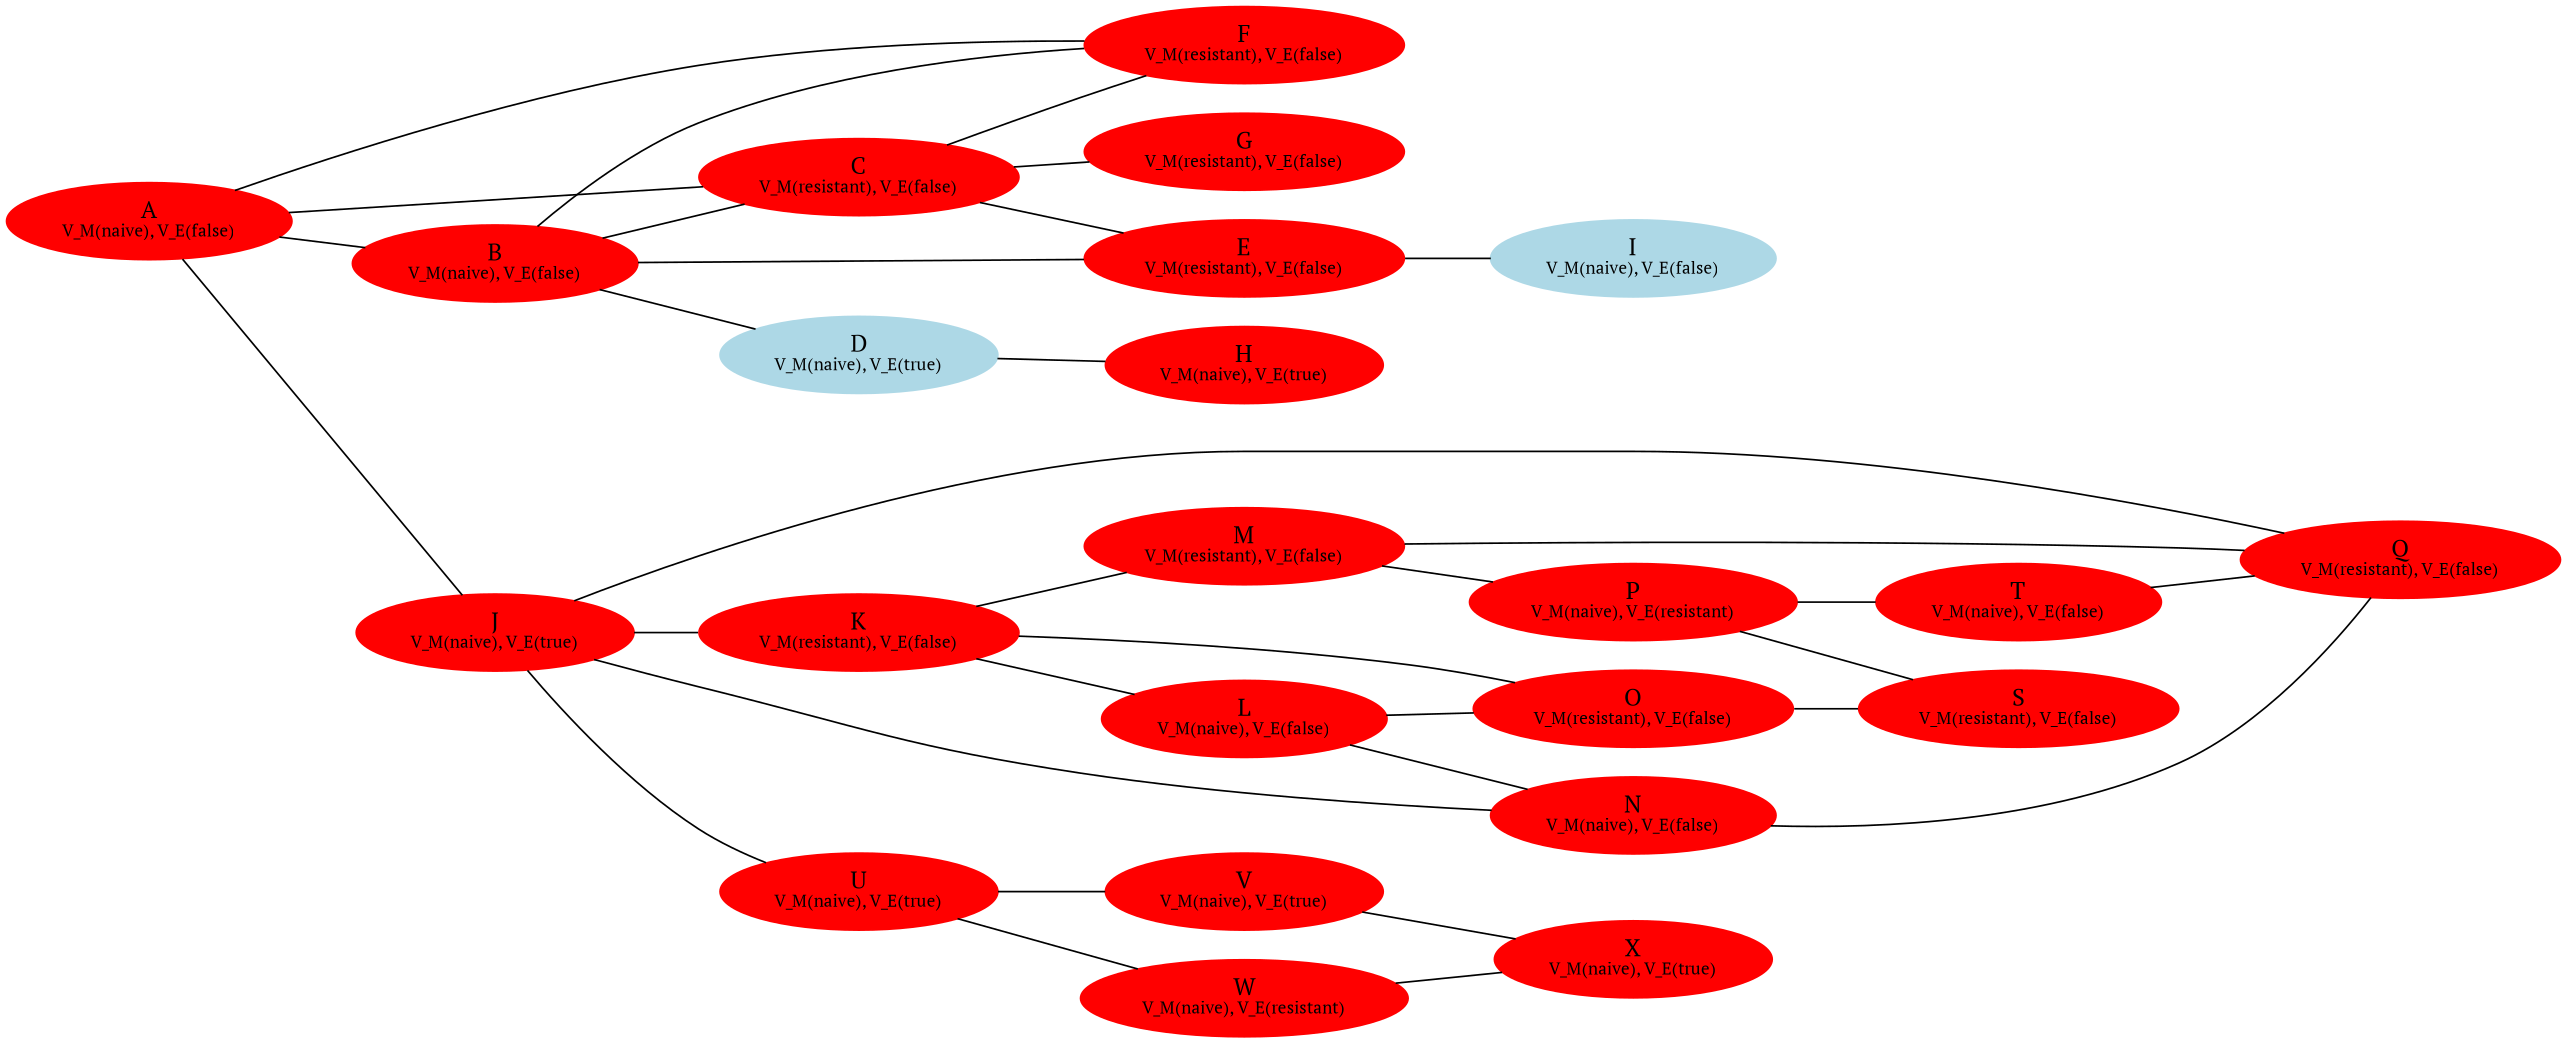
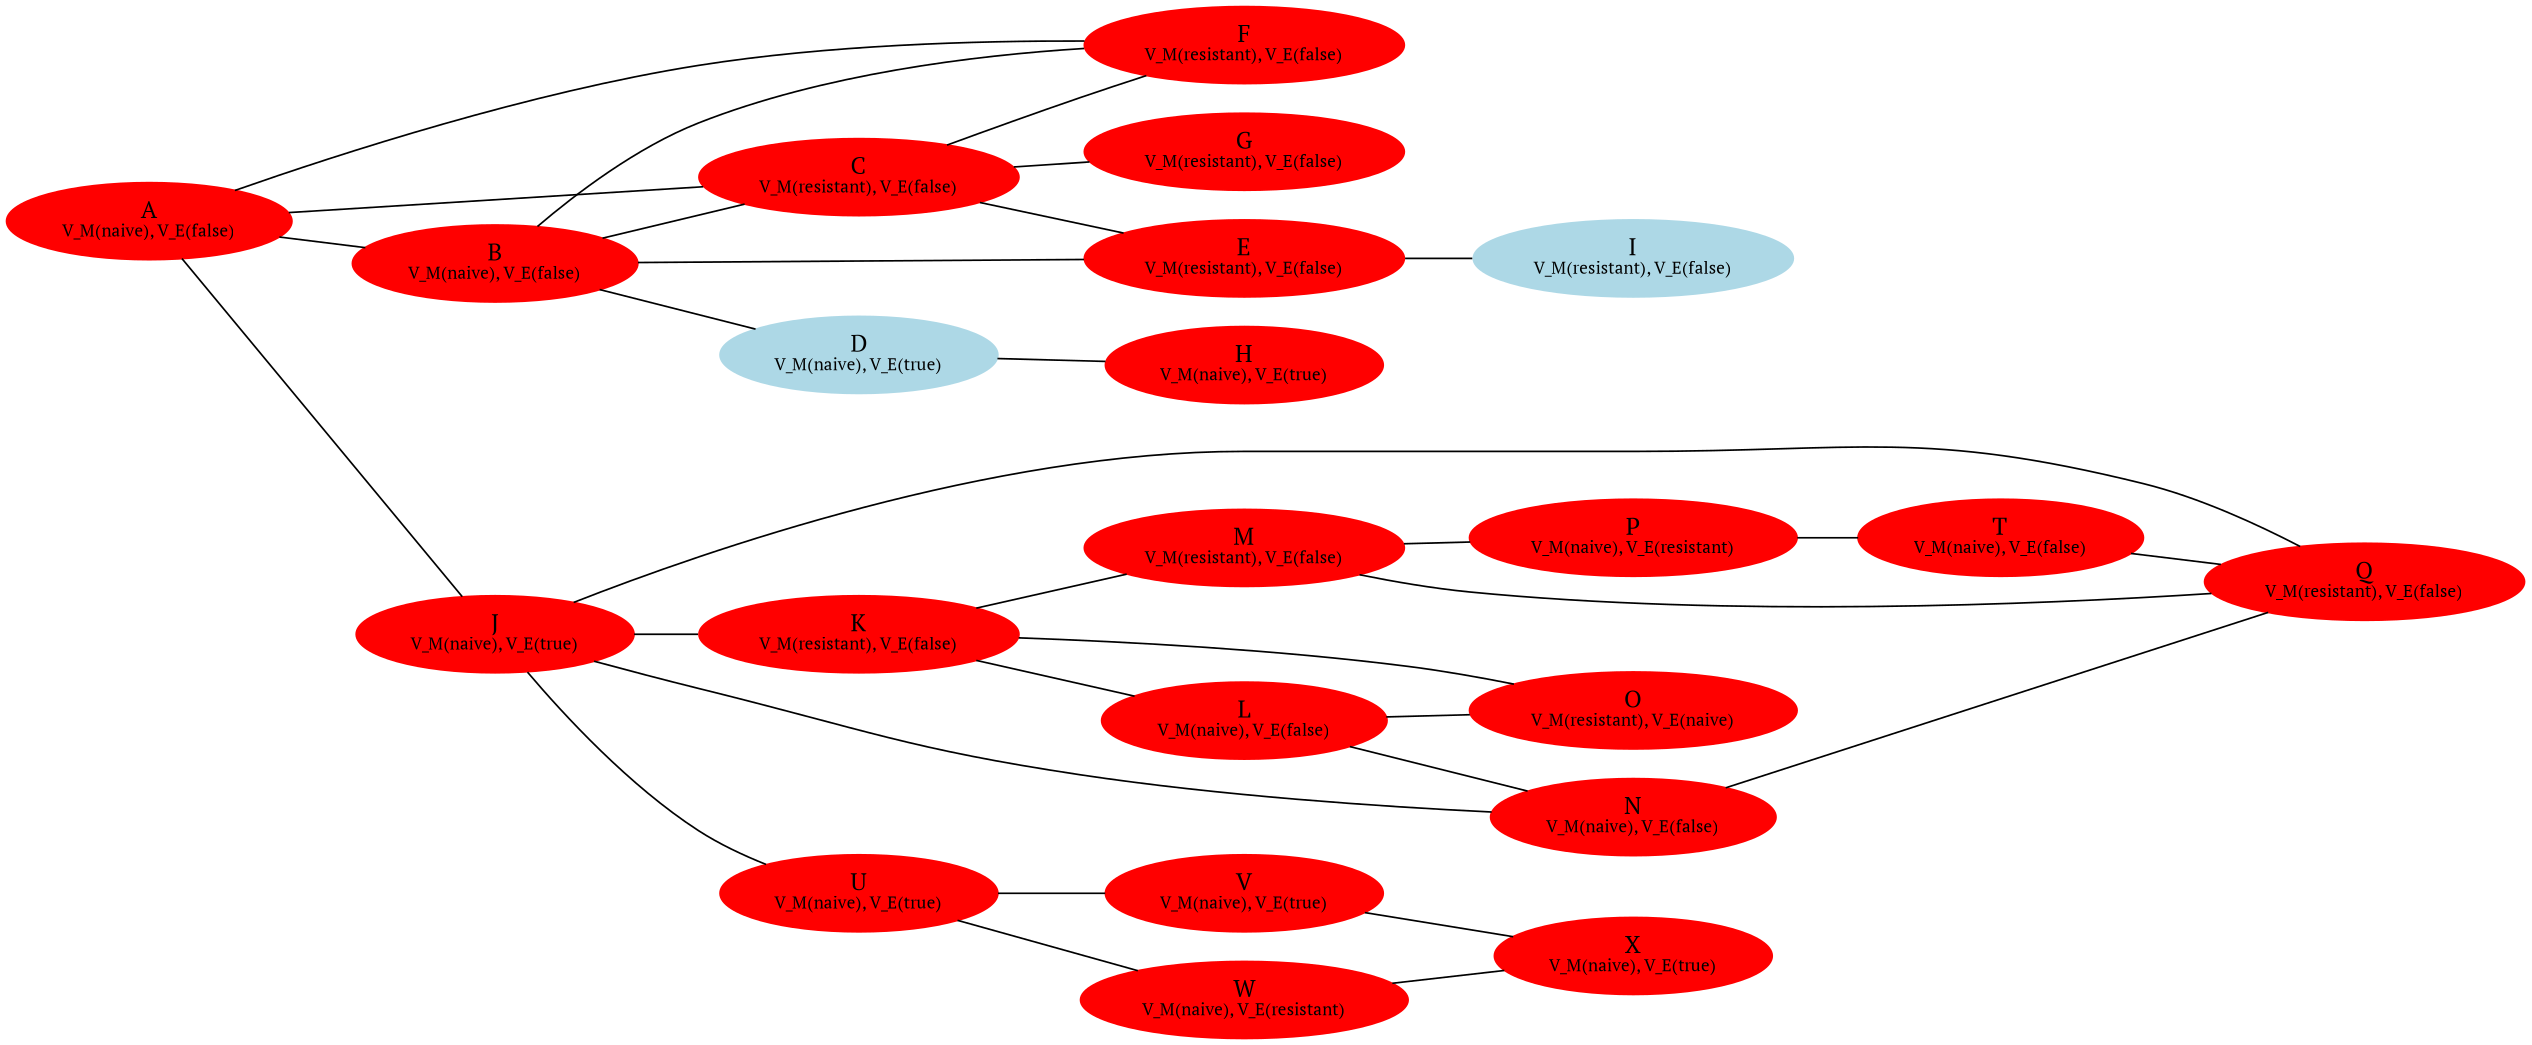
node "I": text "V_M(naive), V_E(false)" -> "V_M(resistant), V_E(false)"
node "S": removed
node "O": text "V_M(resistant), V_E(false)" -> "V_M(resistant), V_E(naive)"
